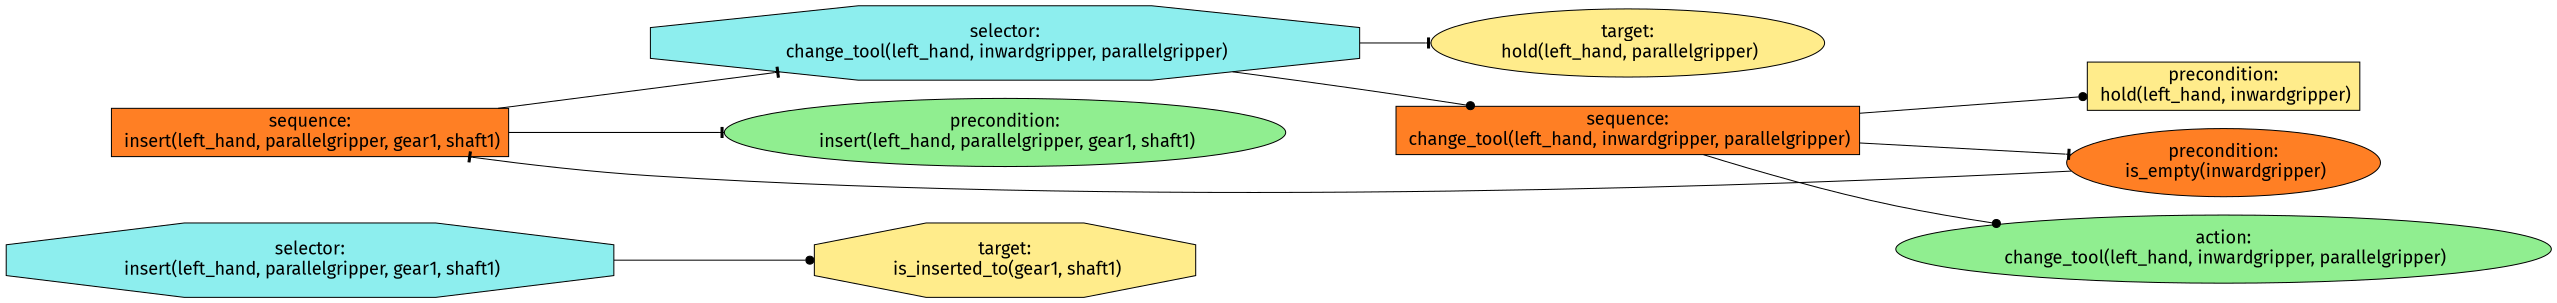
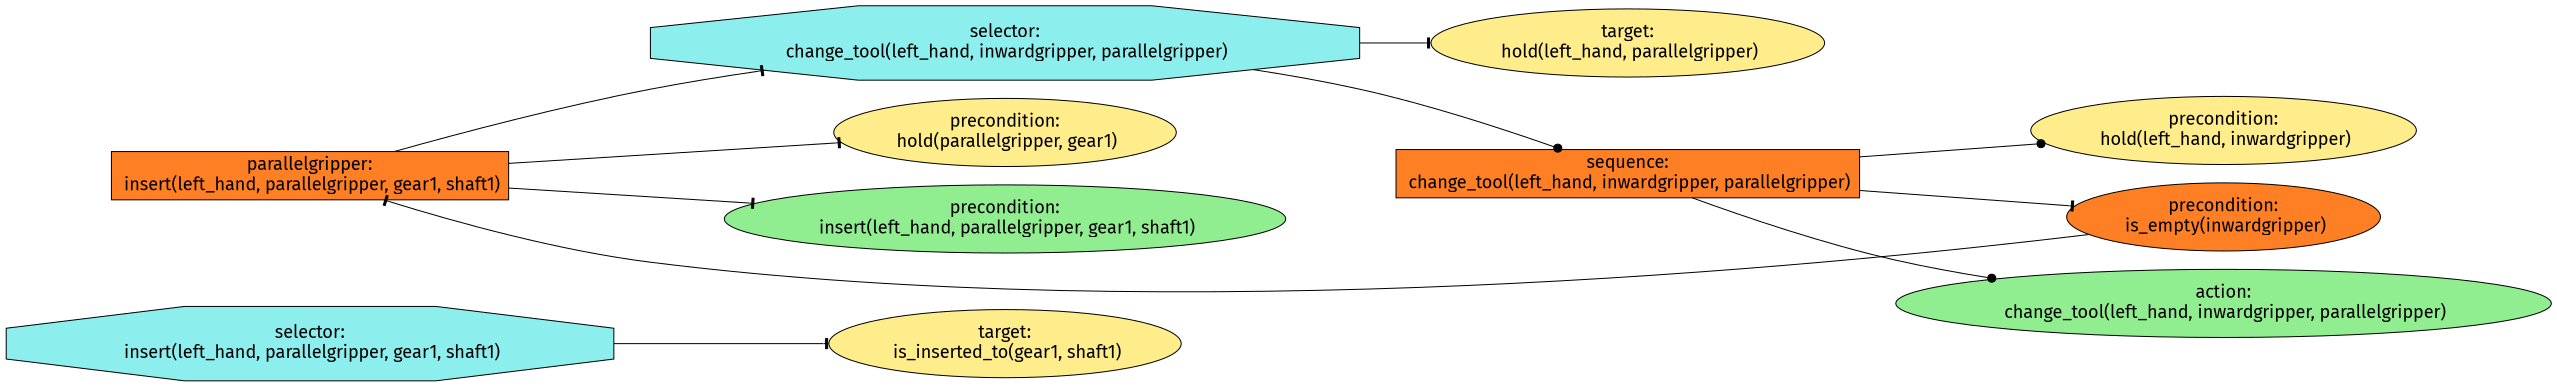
node "precondition: hold(left_hand, inwardgripper)": shape box -> ellipse
node "sequence: insert(left_hand, parallelgripper, gear1, shaft1)": label "sequence: insert(left_hand, parallelgripper, gear1, shaft1)" -> "parallelgripper: insert(left_hand, parallelgripper, gear1, shaft1)"
node "precondition: hold(parallelgripper, gear1)": added
edge "selector: insert(left_hand, parallelgripper, gear1, shaft1)" -> "target: is_inserted_to(gear1, shaft1)": arrowhead dot -> tee
node "target: is_inserted_to(gear1, shaft1)": shape octagon -> ellipse
